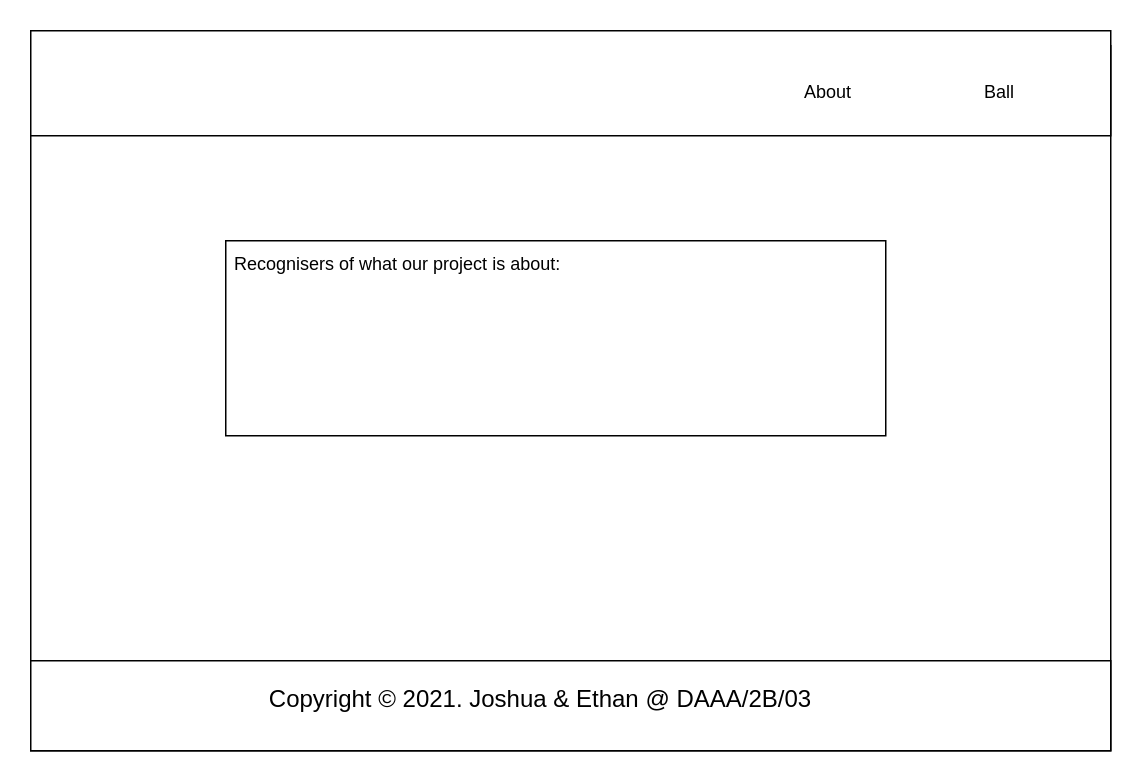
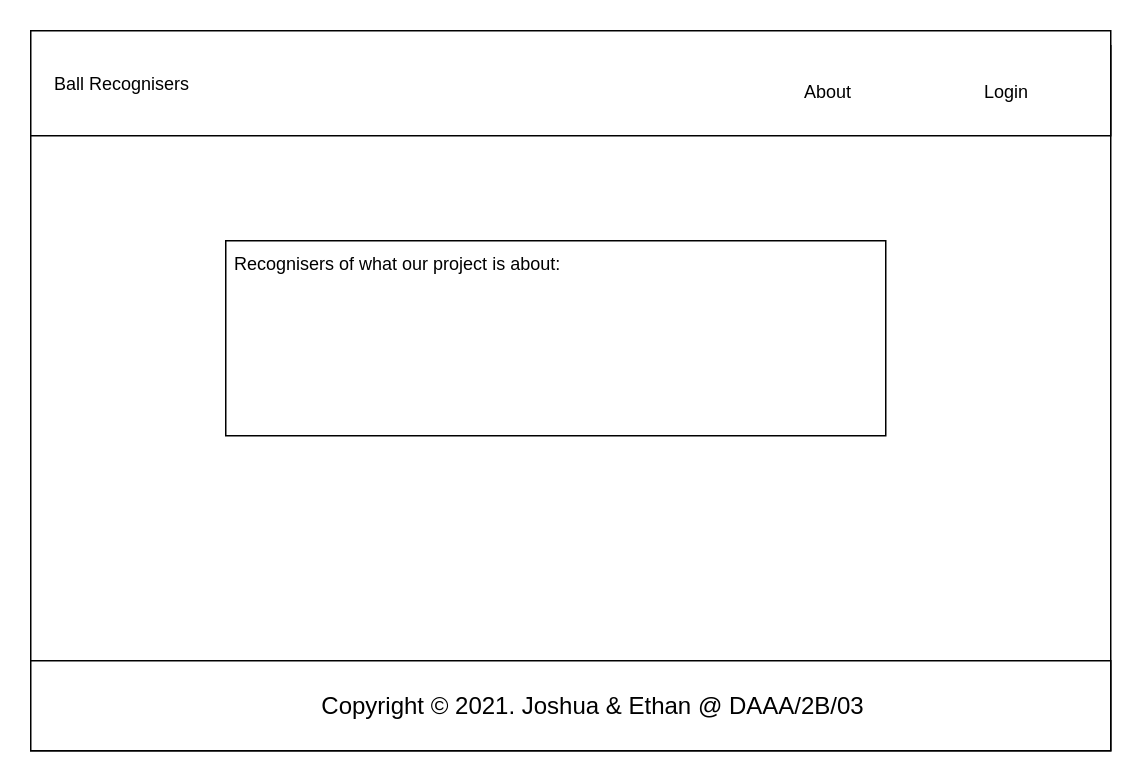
node "Ball Recognisers": added
node "Ball": label "Ball" -> "Login"
node "Copyright © 2021. Joshua & Ethan @ DAAA/2B/03": moved (541, 698) -> (593, 706)
